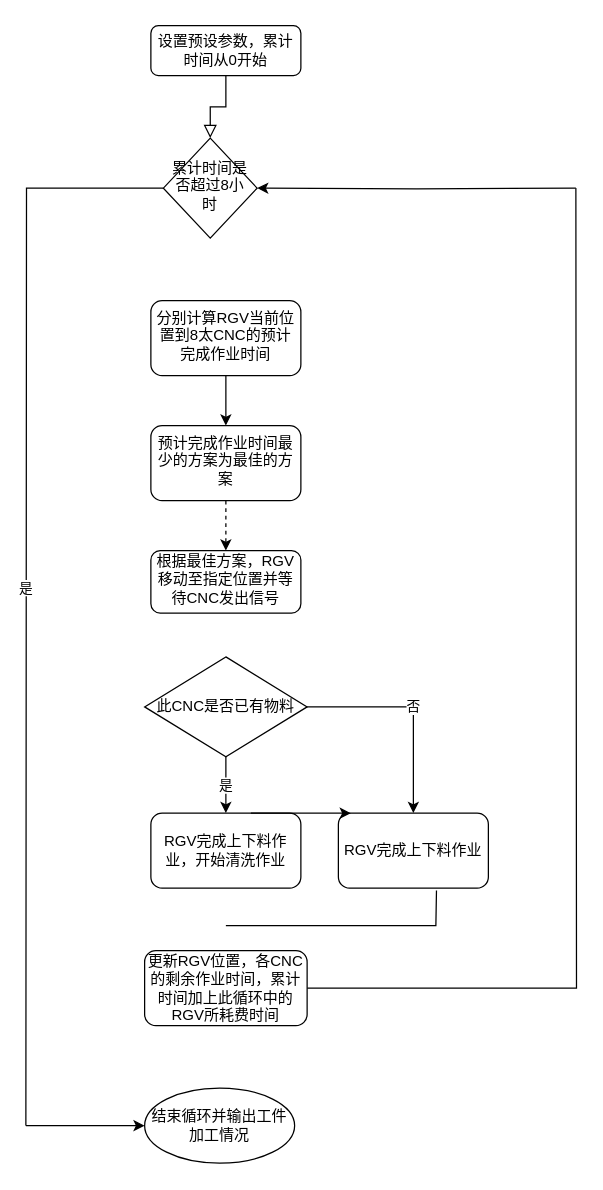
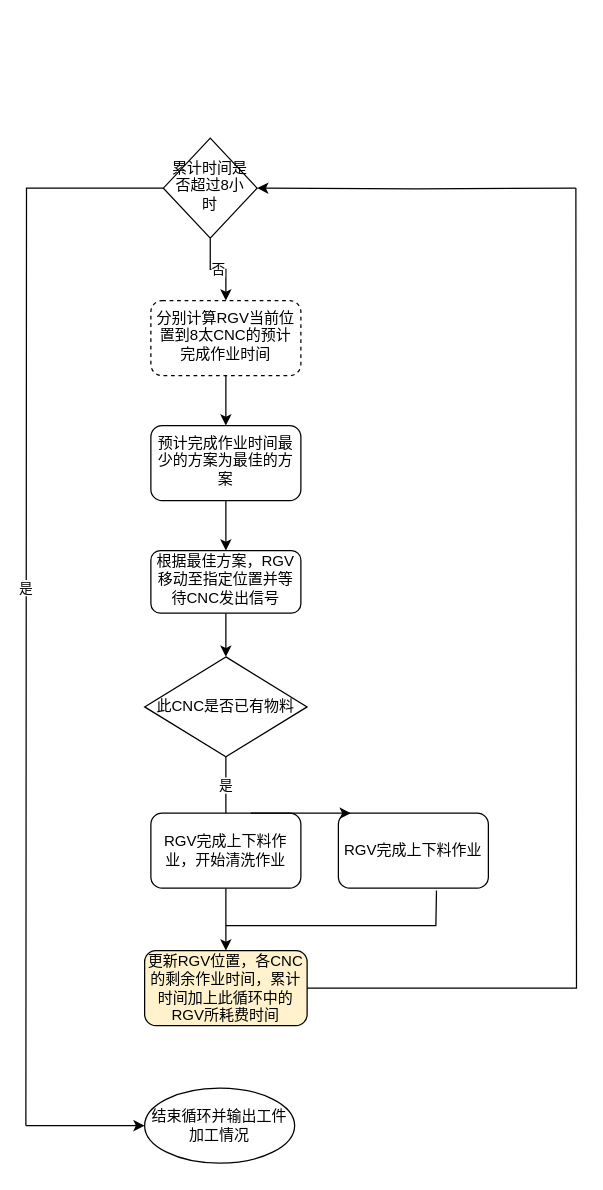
node "设置预设参数，累计时间从0开始": removed
edge "设置预设参数，累计时间从0开始" -> "累计时间是 否超过8小时": removed
edge "累计时间是 否超过8小时" -> "分别计算RGV当前位置到8太CNC的预计完成作业时间": added, label "否"
node "分别计算RGV当前位置到8太CNC的预计完成作业时间": style solid -> dashed
edge "预计完成作业时间最少的方案为最佳的方案" -> "根据最佳方案，RGV移动至指定位置并等待CNC发出信号": style dashed -> solid
edge "根据最佳方案，RGV移动至指定位置并等待CNC发出信号" -> "此CNC是否已有物料": added
edge "此CNC是否已有物料" -> "RGV完成上下料作业": removed, label "否"
edge "此CNC是否已有物料" -> "RGV完成上下料作业，开始清洗作业": arrowhead classic -> none
edge "RGV完成上下料作业，开始清洗作业" -> "更新RGV位置，各CNC的剩余作业时间，累计时间加上此循环中的RGV所耗费时间": added
node "更新RGV位置，各CNC的剩余作业时间，累计时间加上此循环中的RGV所耗费时间": fillcolor #ffffff -> #fff2cc
